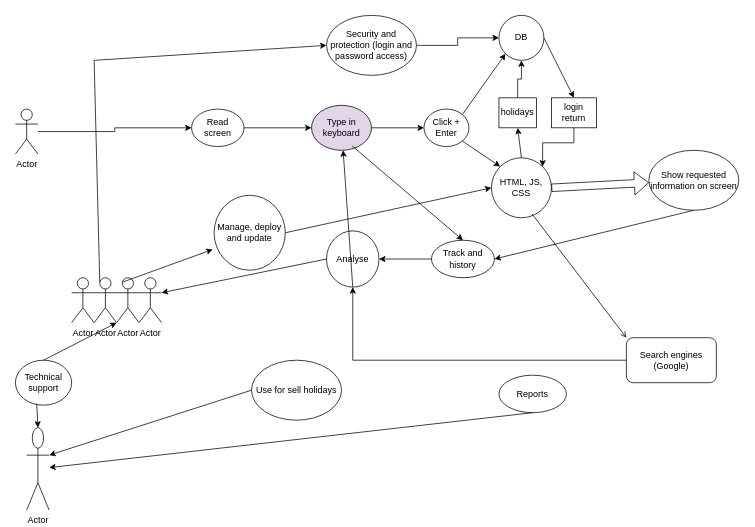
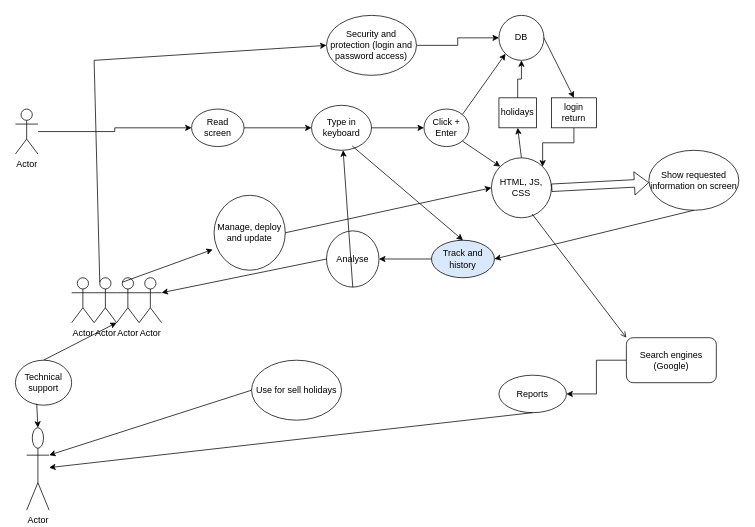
node "Type in keyboard": fillcolor #e1d5e7 -> #ffffff
node "Track and history": fillcolor #ffffff -> #dae8fc
edge "Search engines (Google)" -> "Analyse": now "Search engines (Google)" -> "Reports"
